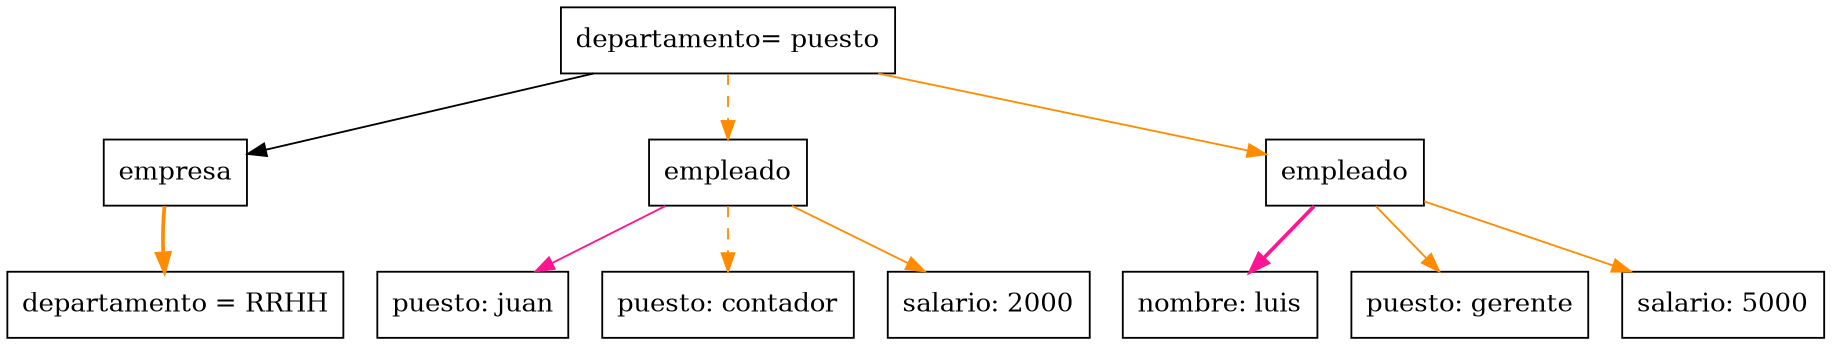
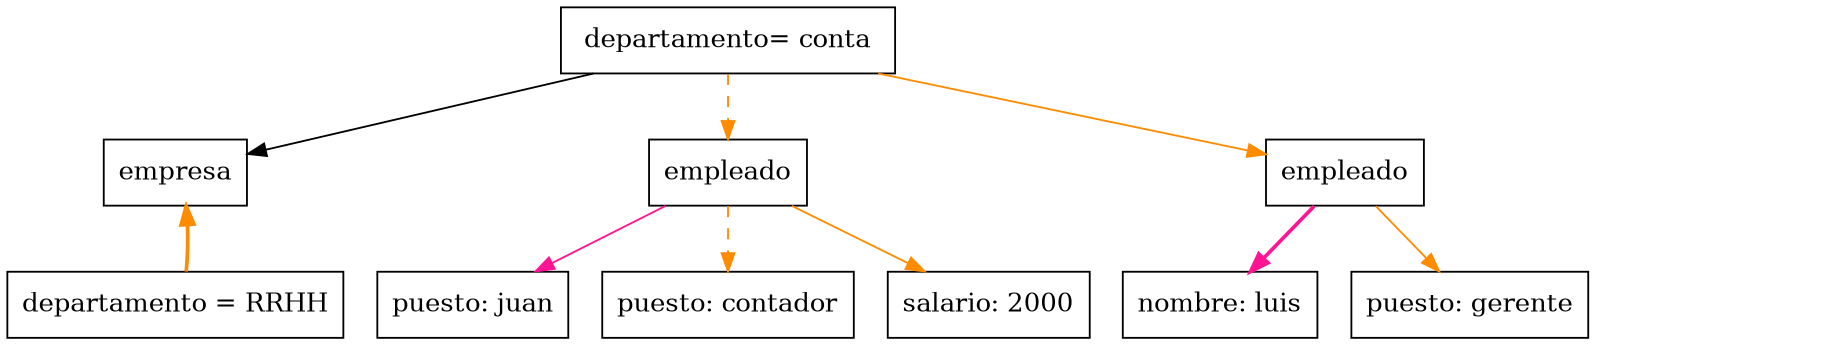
node "departamento= puesto": label "departamento= puesto" -> "departamento= conta"
edge "empresa" -> "departamento = RRHH": reversed
node "salario: 5000": removed
